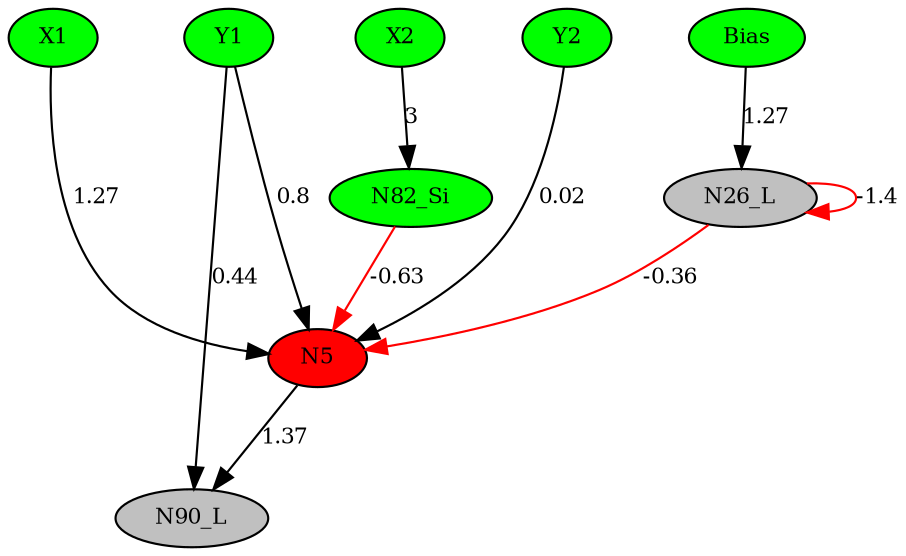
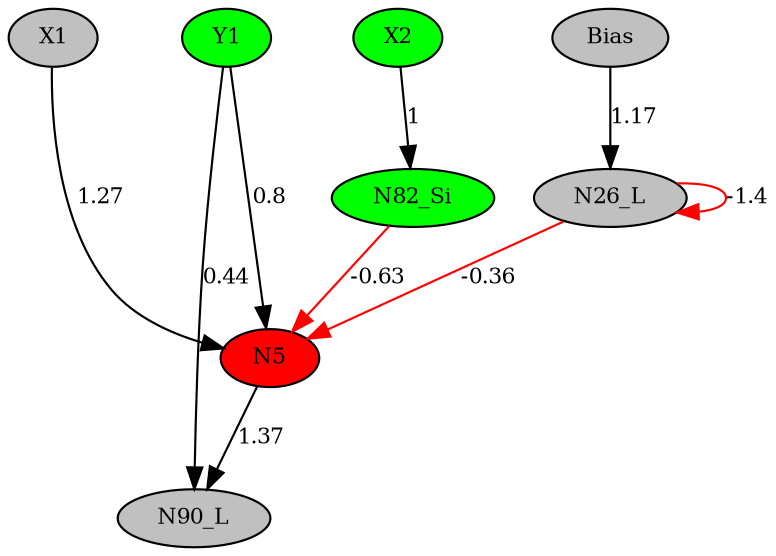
node "X1": fillcolor green -> gray
node "Y2": removed
node "Bias": fillcolor green -> gray
edge "X2" -> "N82_Si": label "3" -> "1"
edge "Bias" -> "N26_L": label "1.27" -> "1.17"
